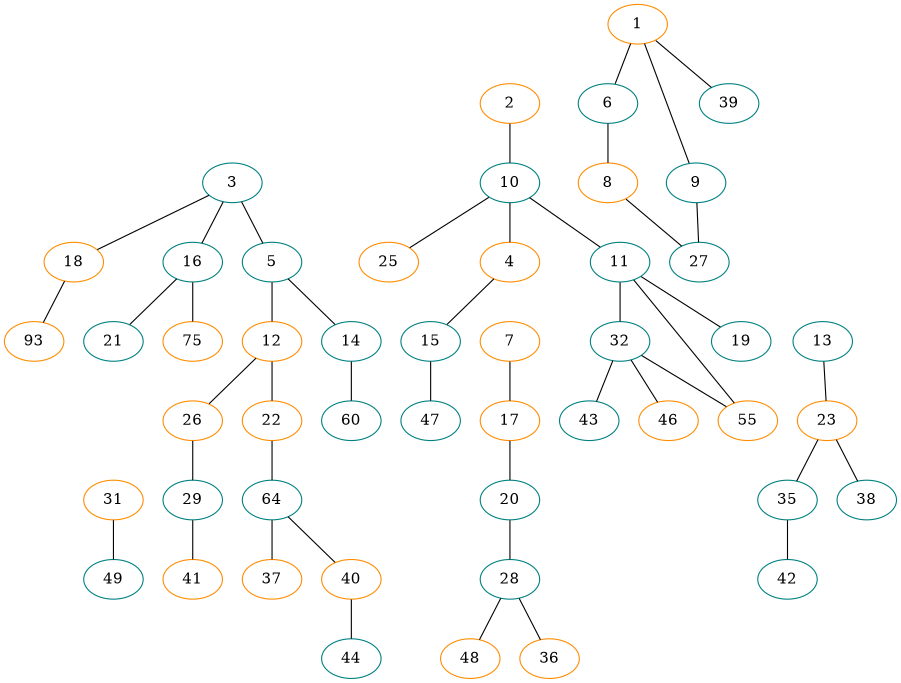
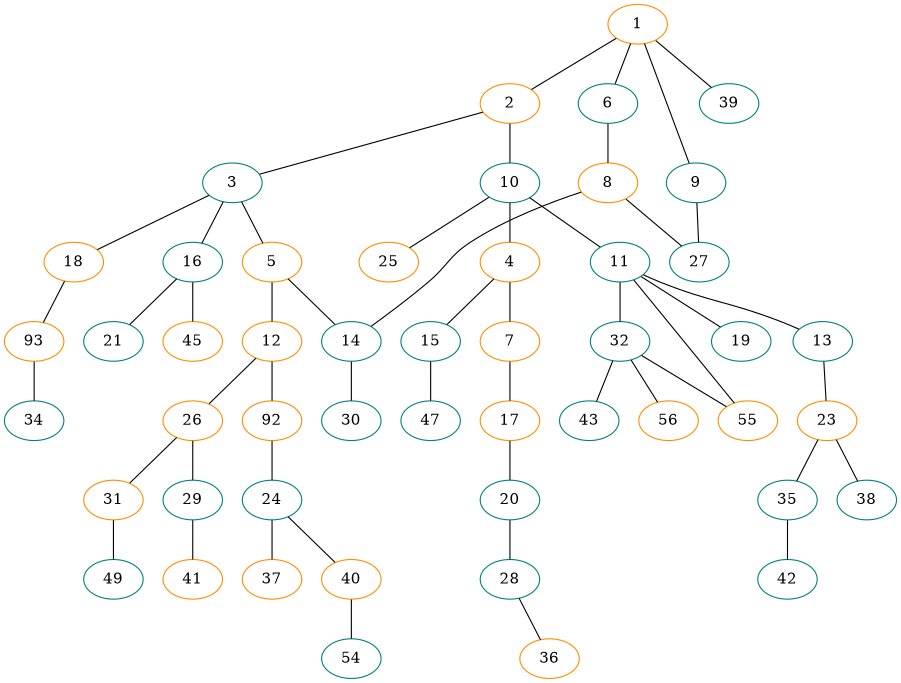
edge "1" -- "2": added
edge "2" -- "3": added
edge "8" -- "14": added
node "5": color teal -> darkorange
edge "4" -- "7": added
edge "11" -- "13": added
node "75": label "75" -> "45"
node "34": added
node "22": label "22" -> "92"
node "60": label "60" -> "30"
node "46": label "46" -> "56"
edge "26" -- "31": added
node "64": label "64" -> "24"
node "44": label "44" -> "54"
node "48": removed
